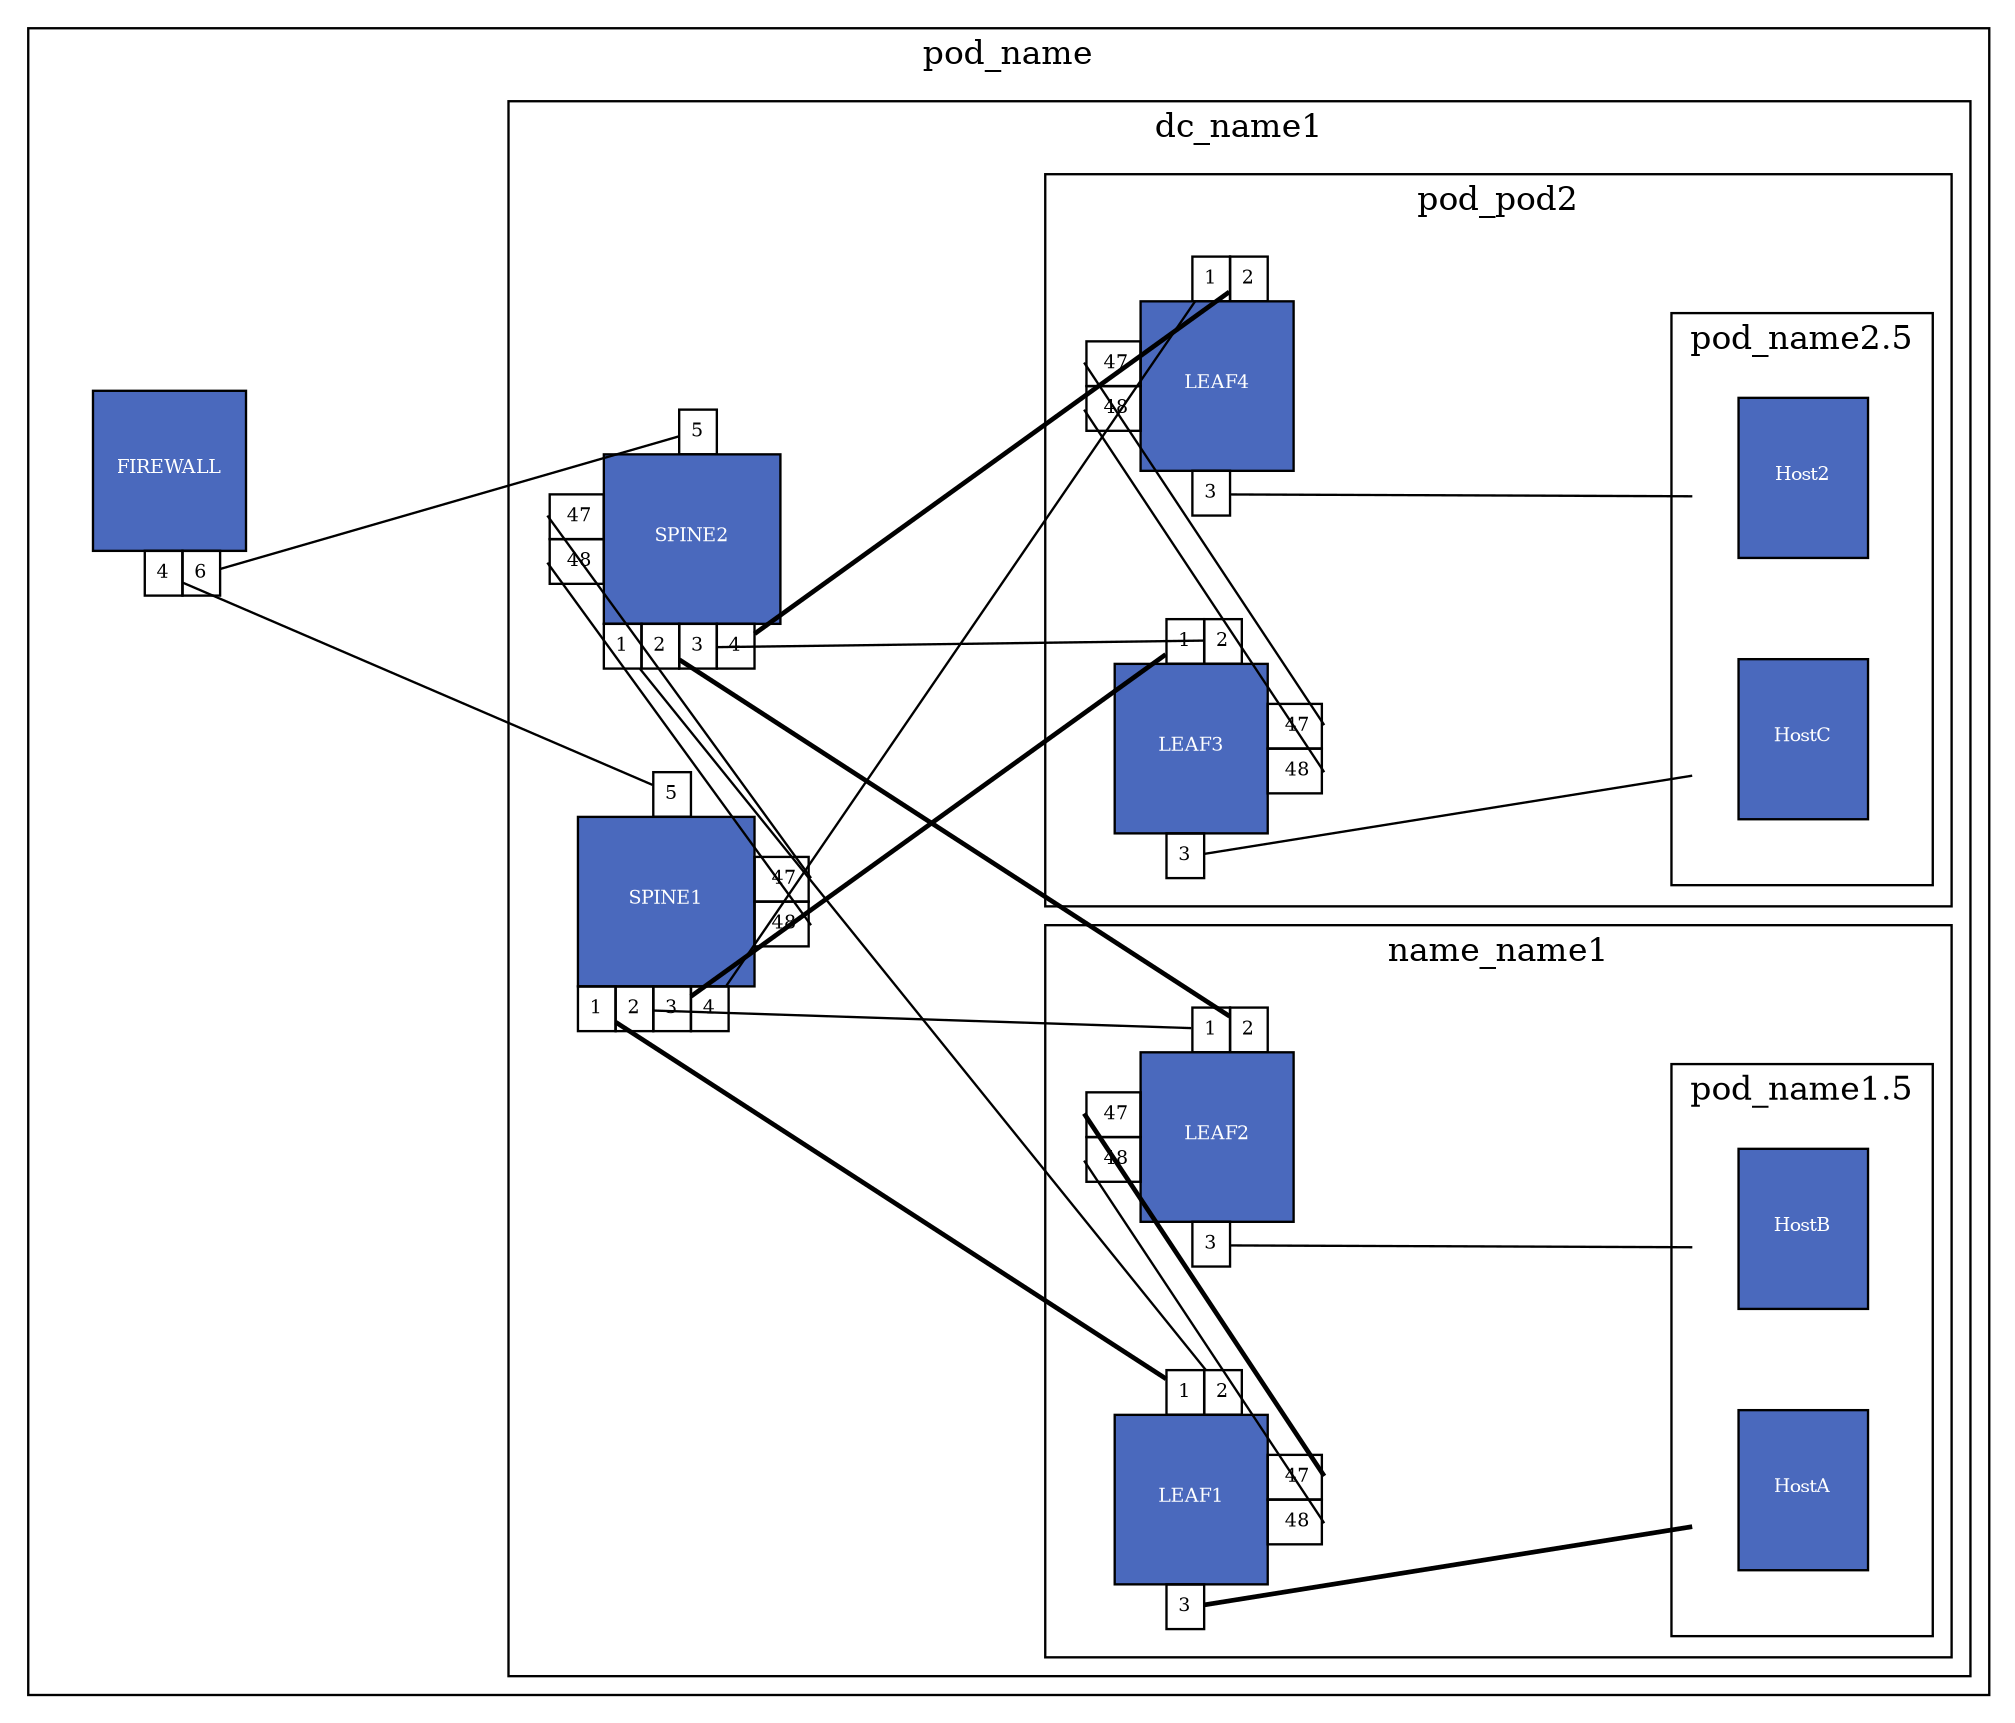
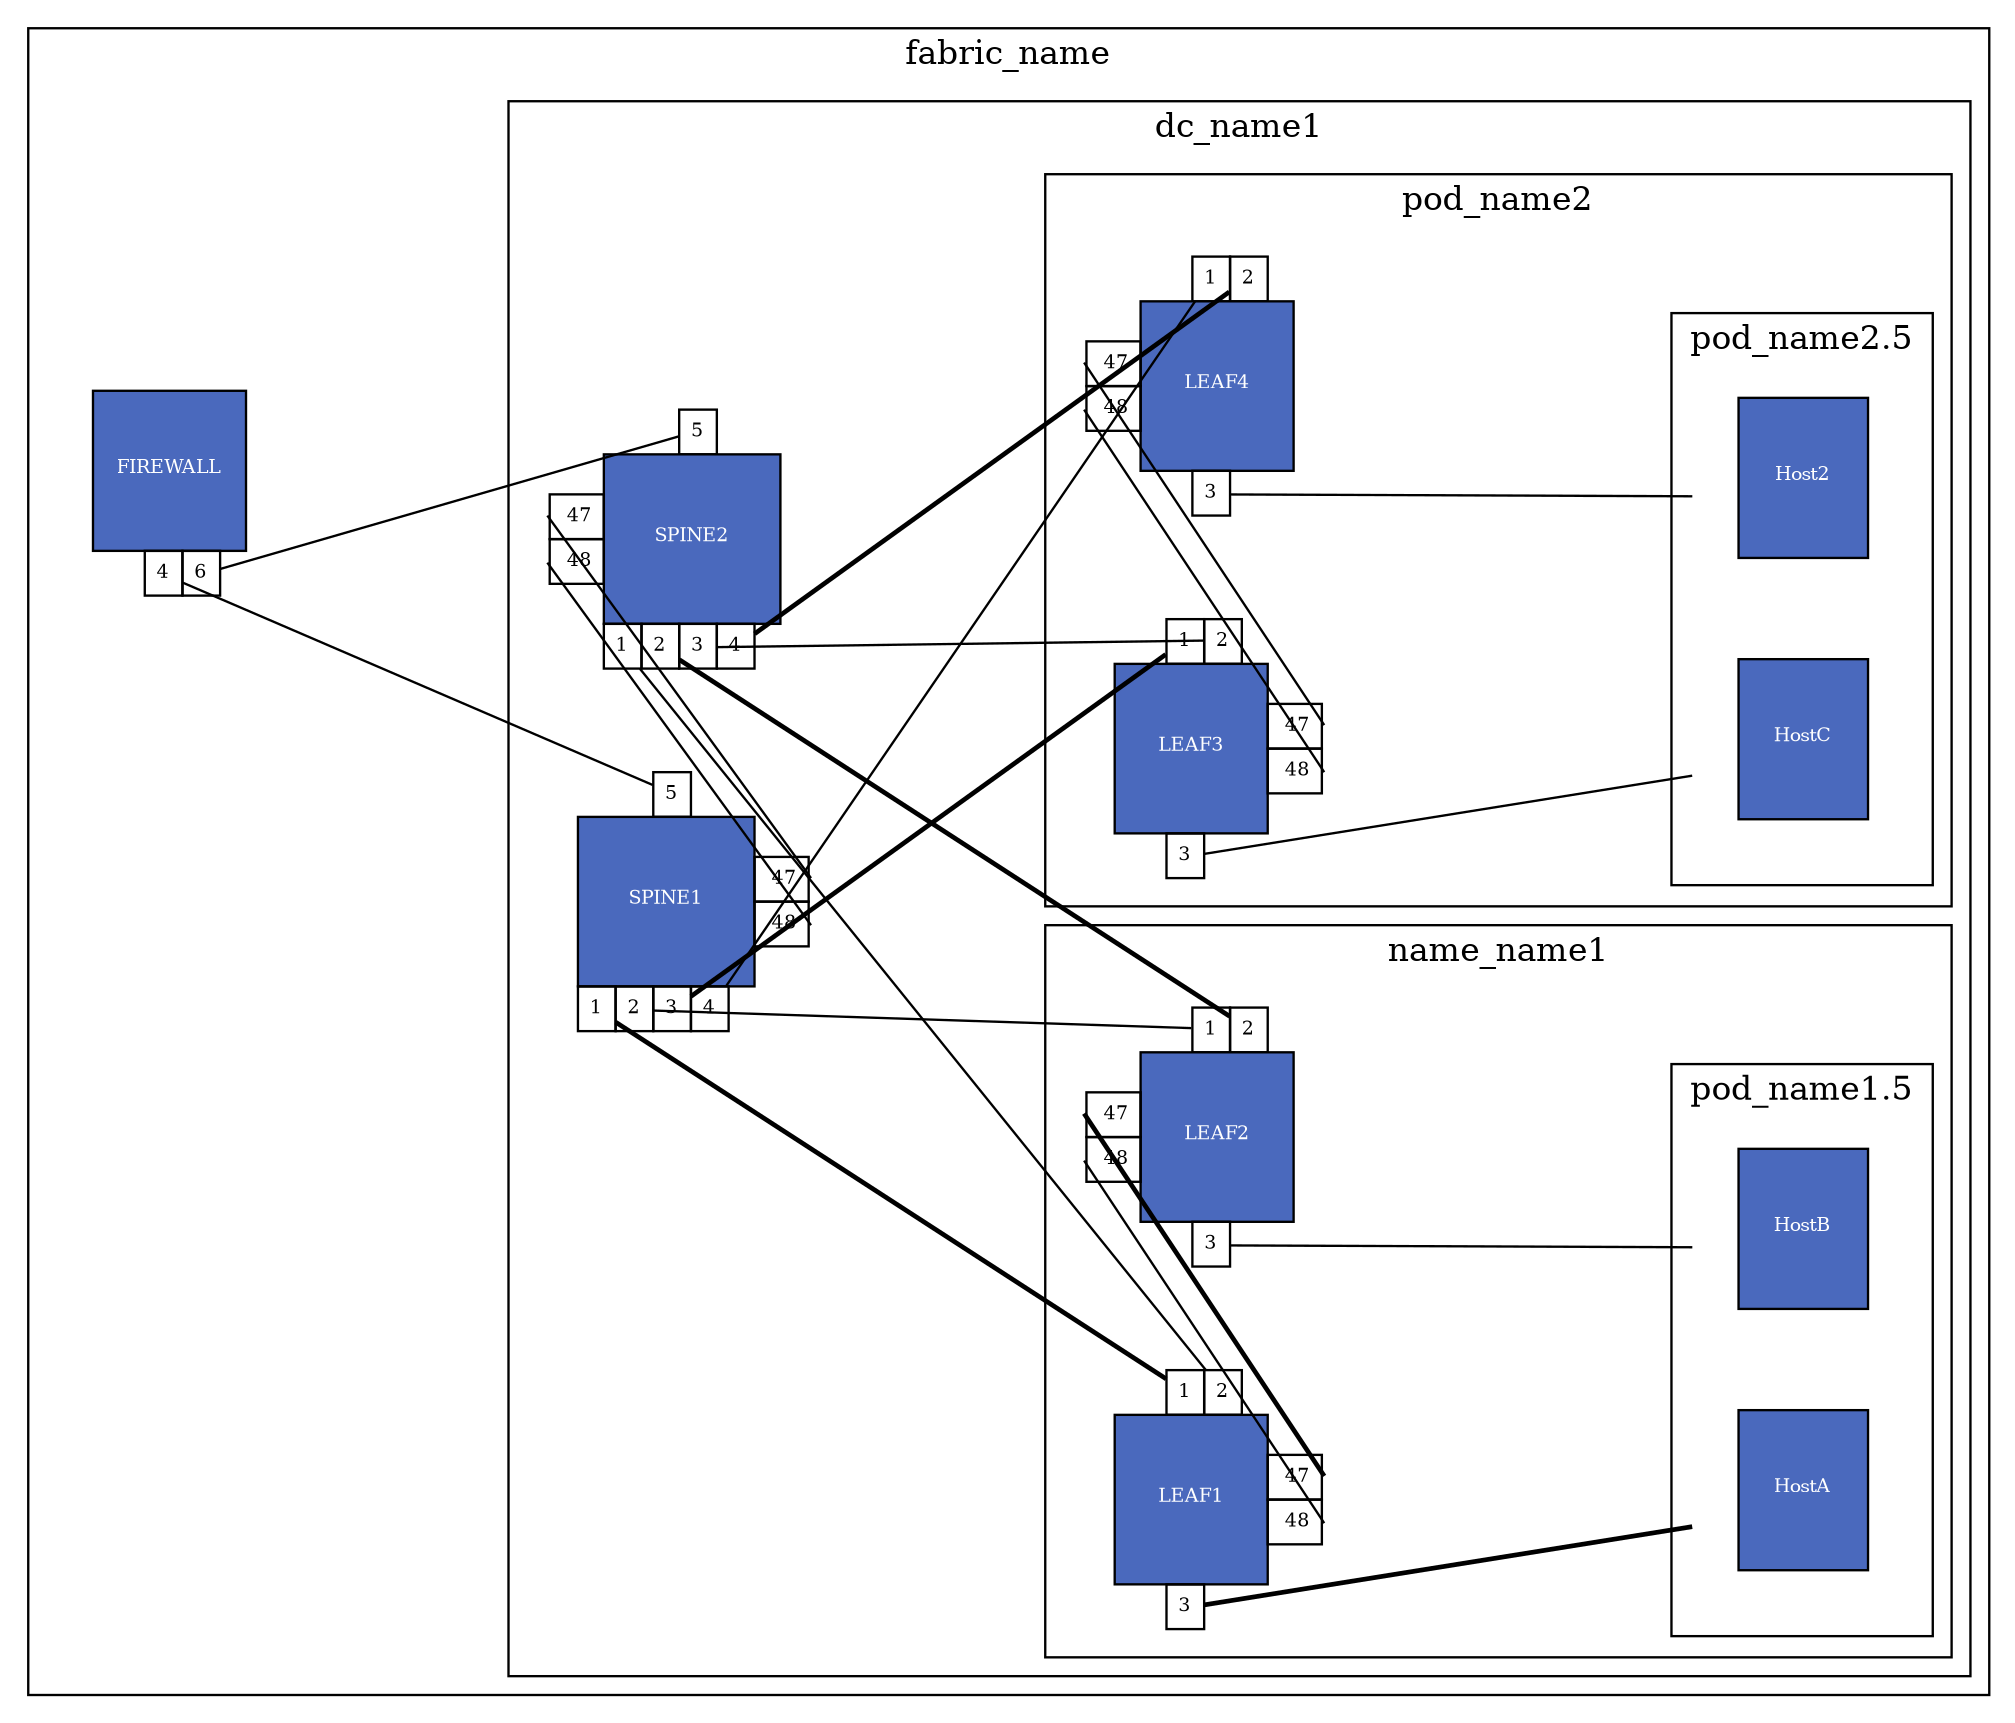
cluster "pod_name": label "pod_name" -> "fabric_name"
cluster "pod_pod2": label "pod_pod2" -> "pod_name2"
